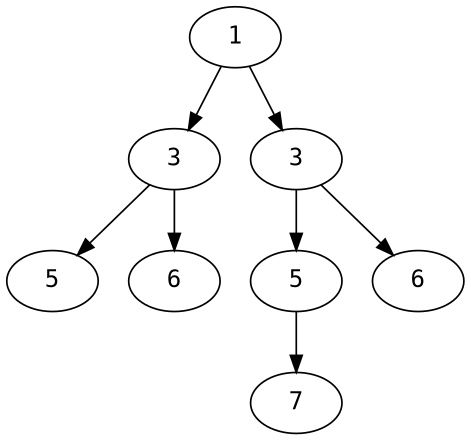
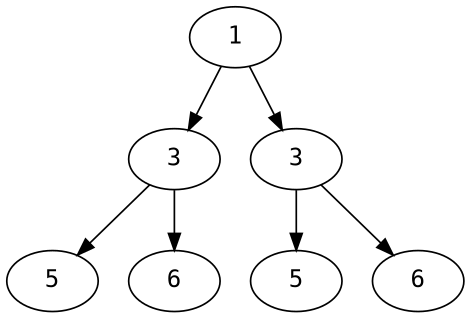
node "7": removed
